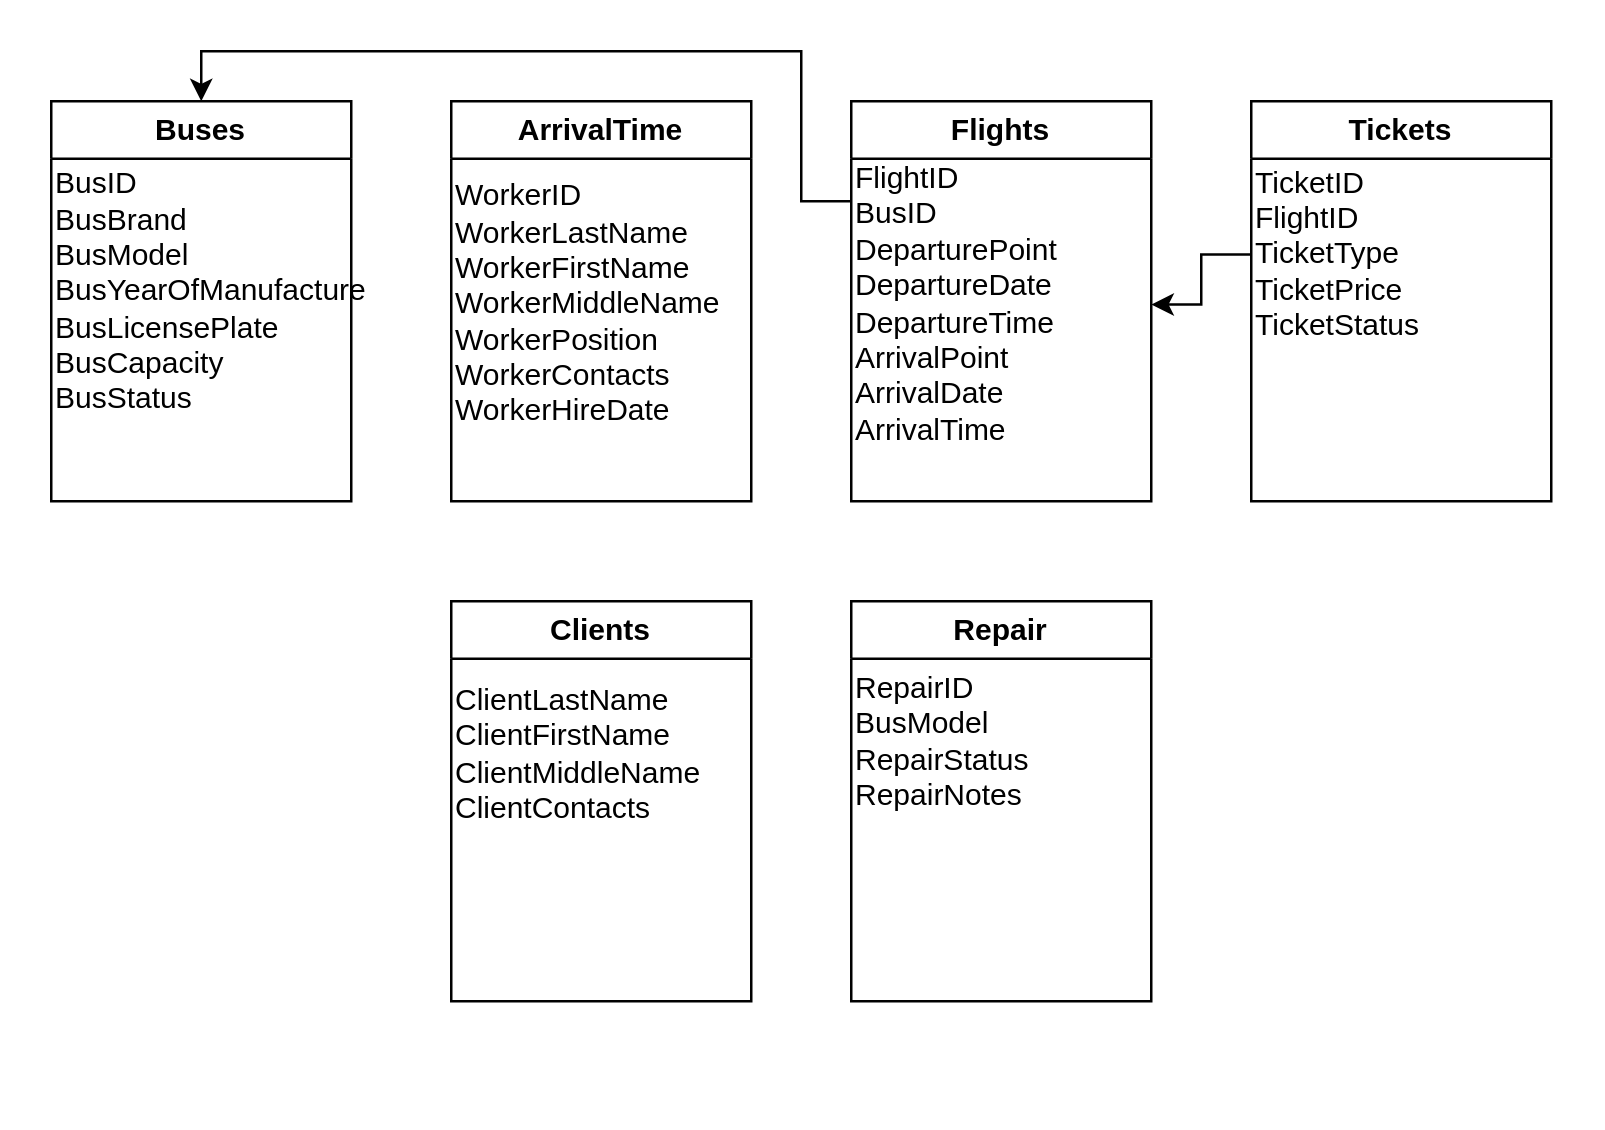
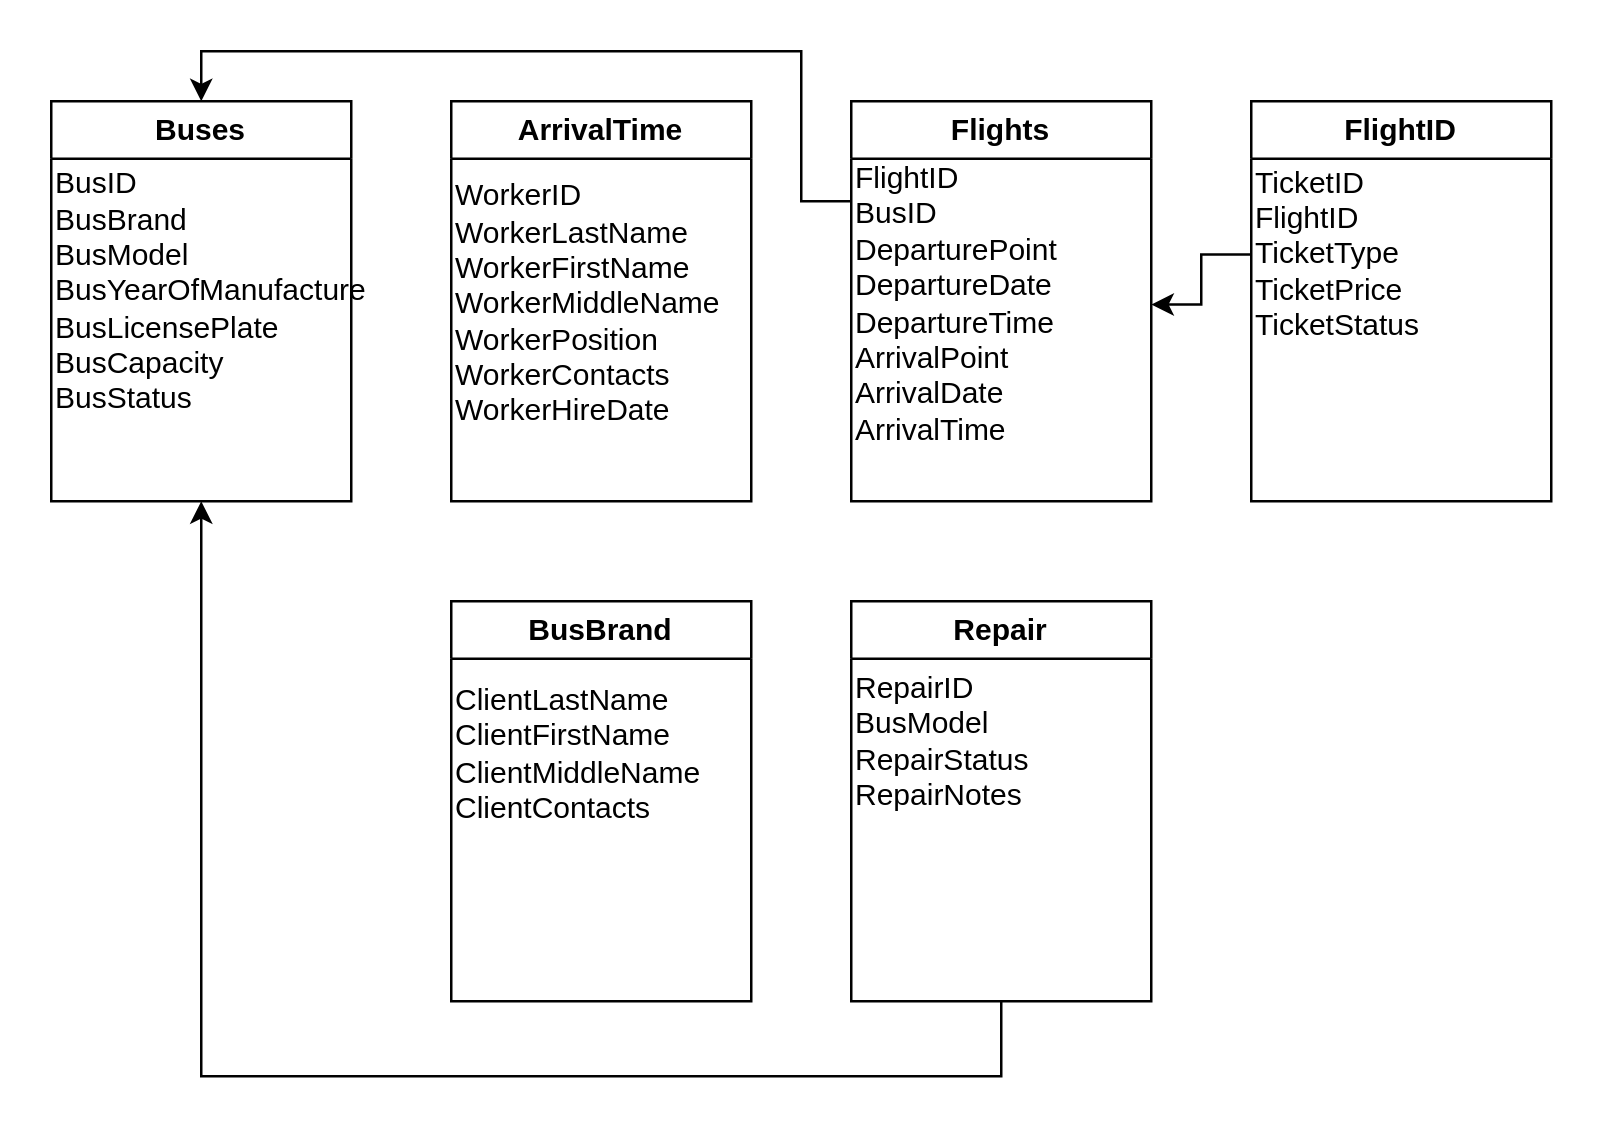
node "Tickets": label "Tickets" -> "FlightID"
node "Clients": label "Clients" -> "BusBrand"
edge "Repair" -> "Buses": added
